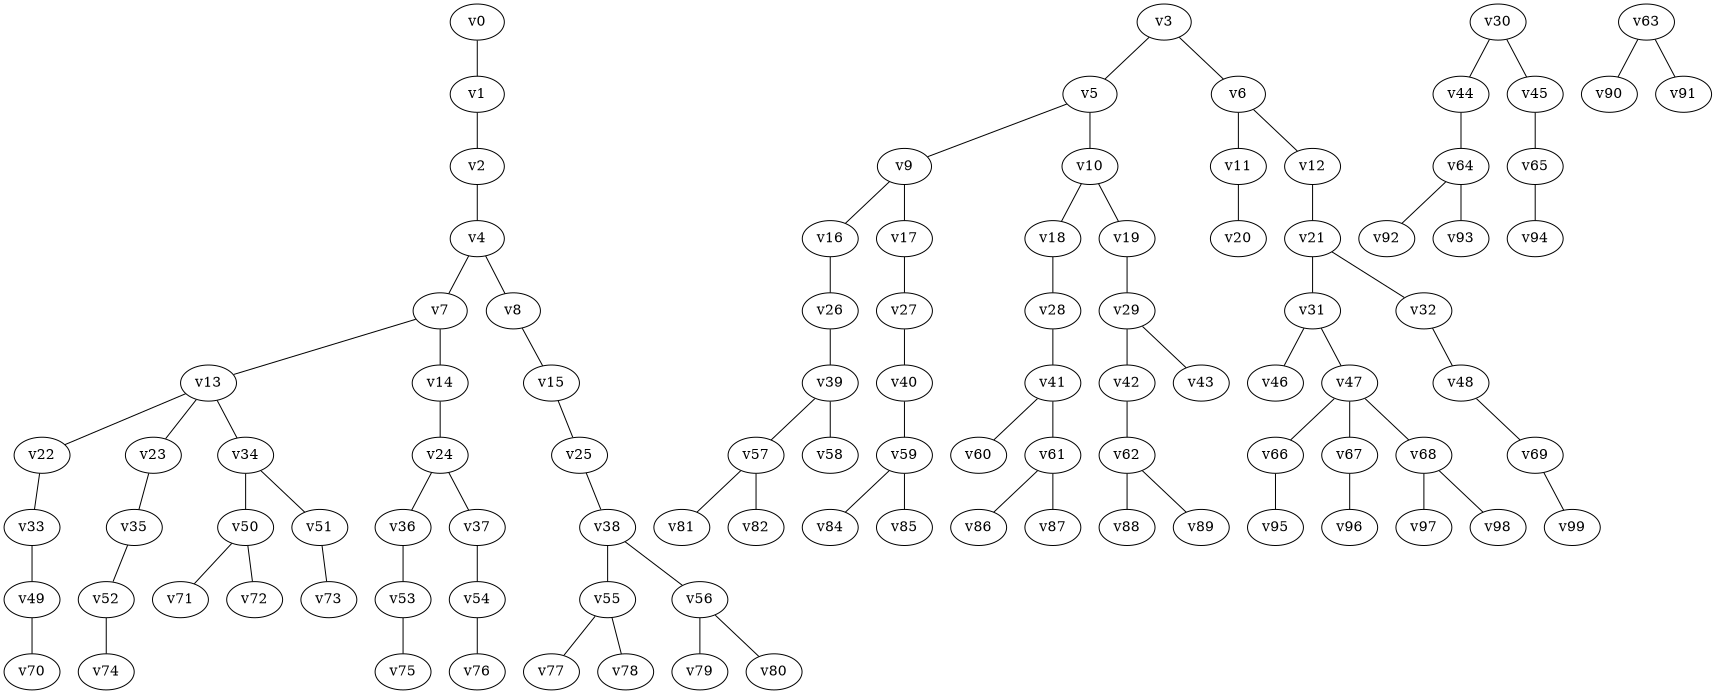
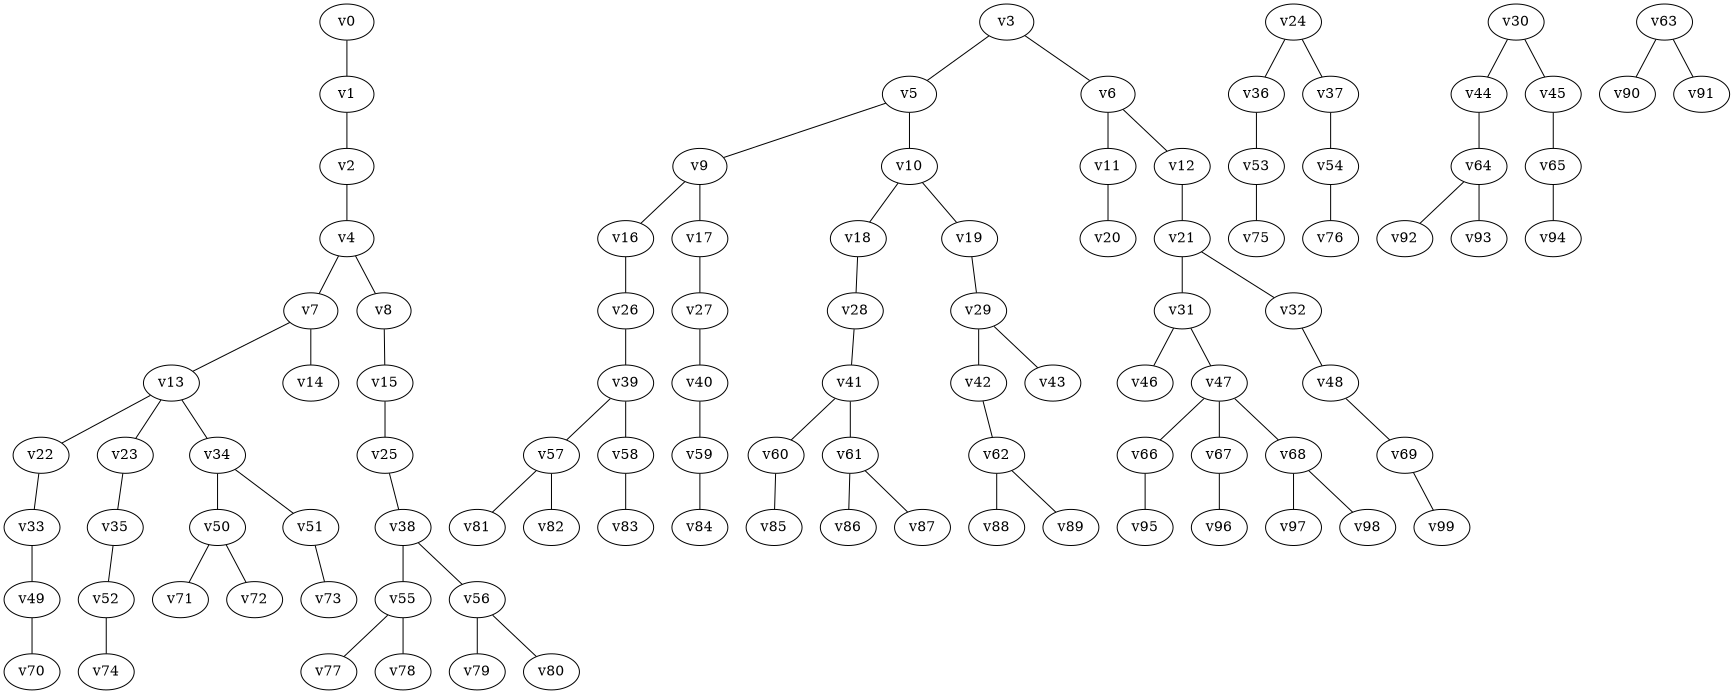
edge "v14" -- "v24": removed
edge "v59" -- "v85": now "v60" -- "v85"
node "v83": added
